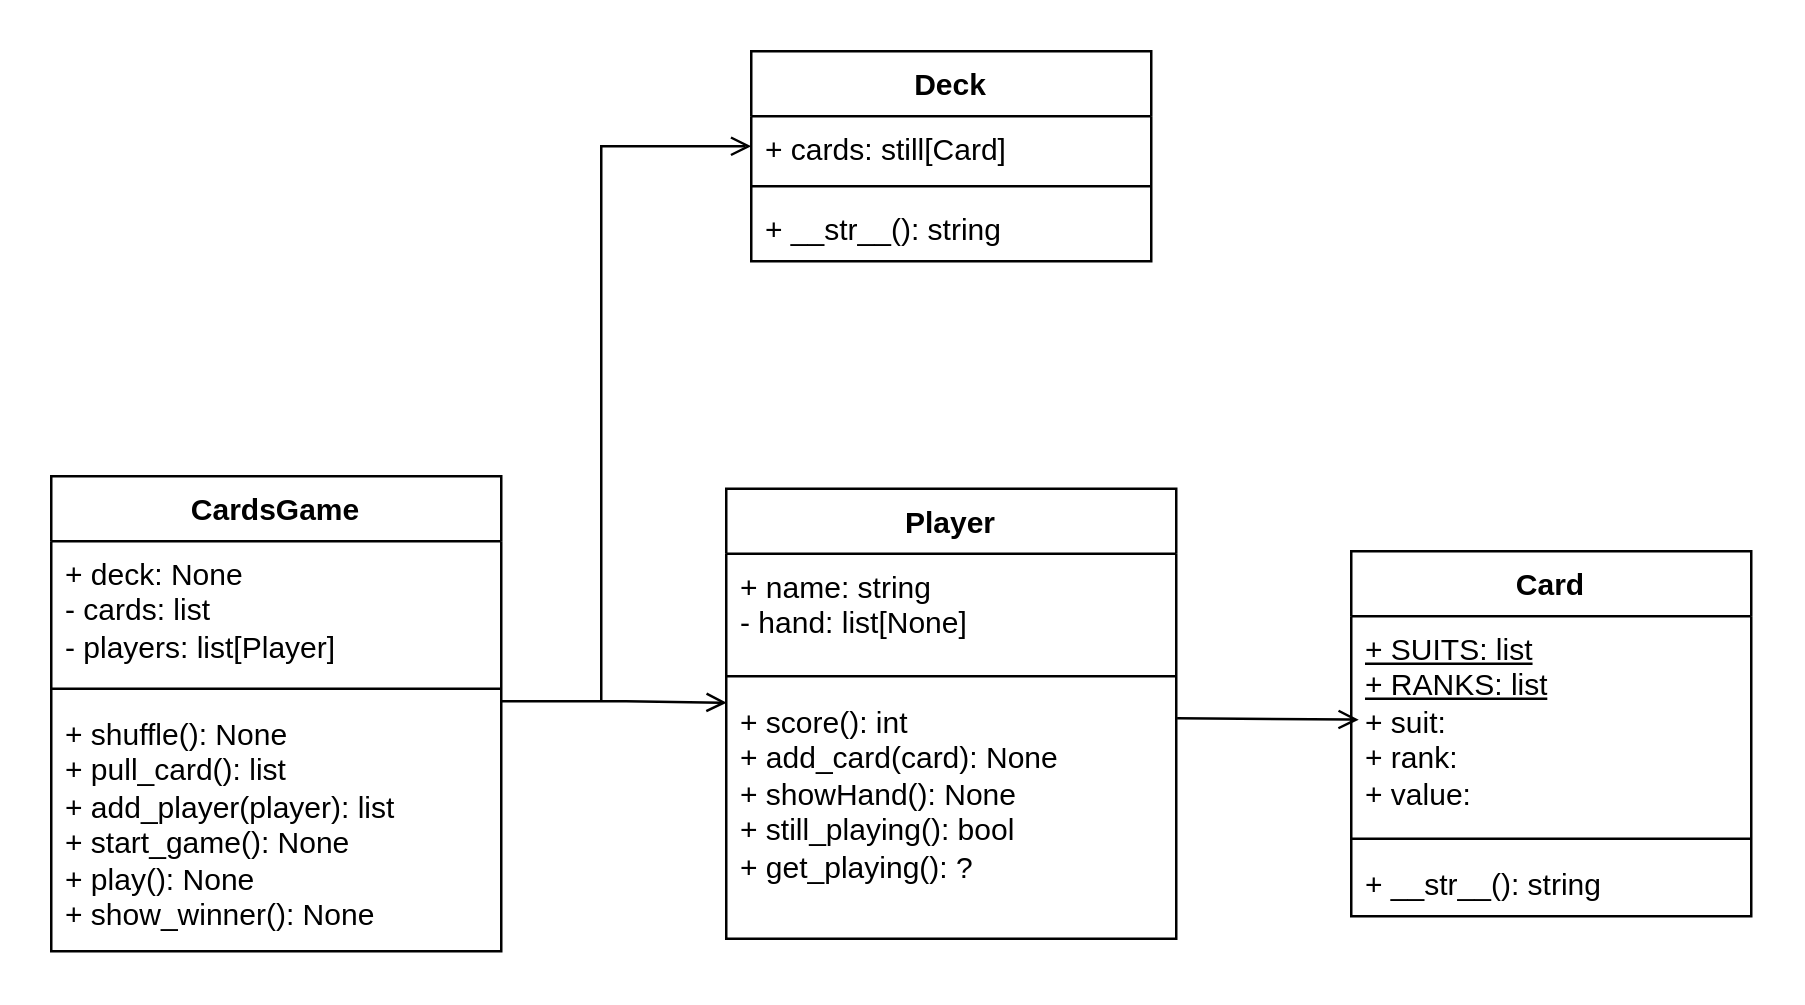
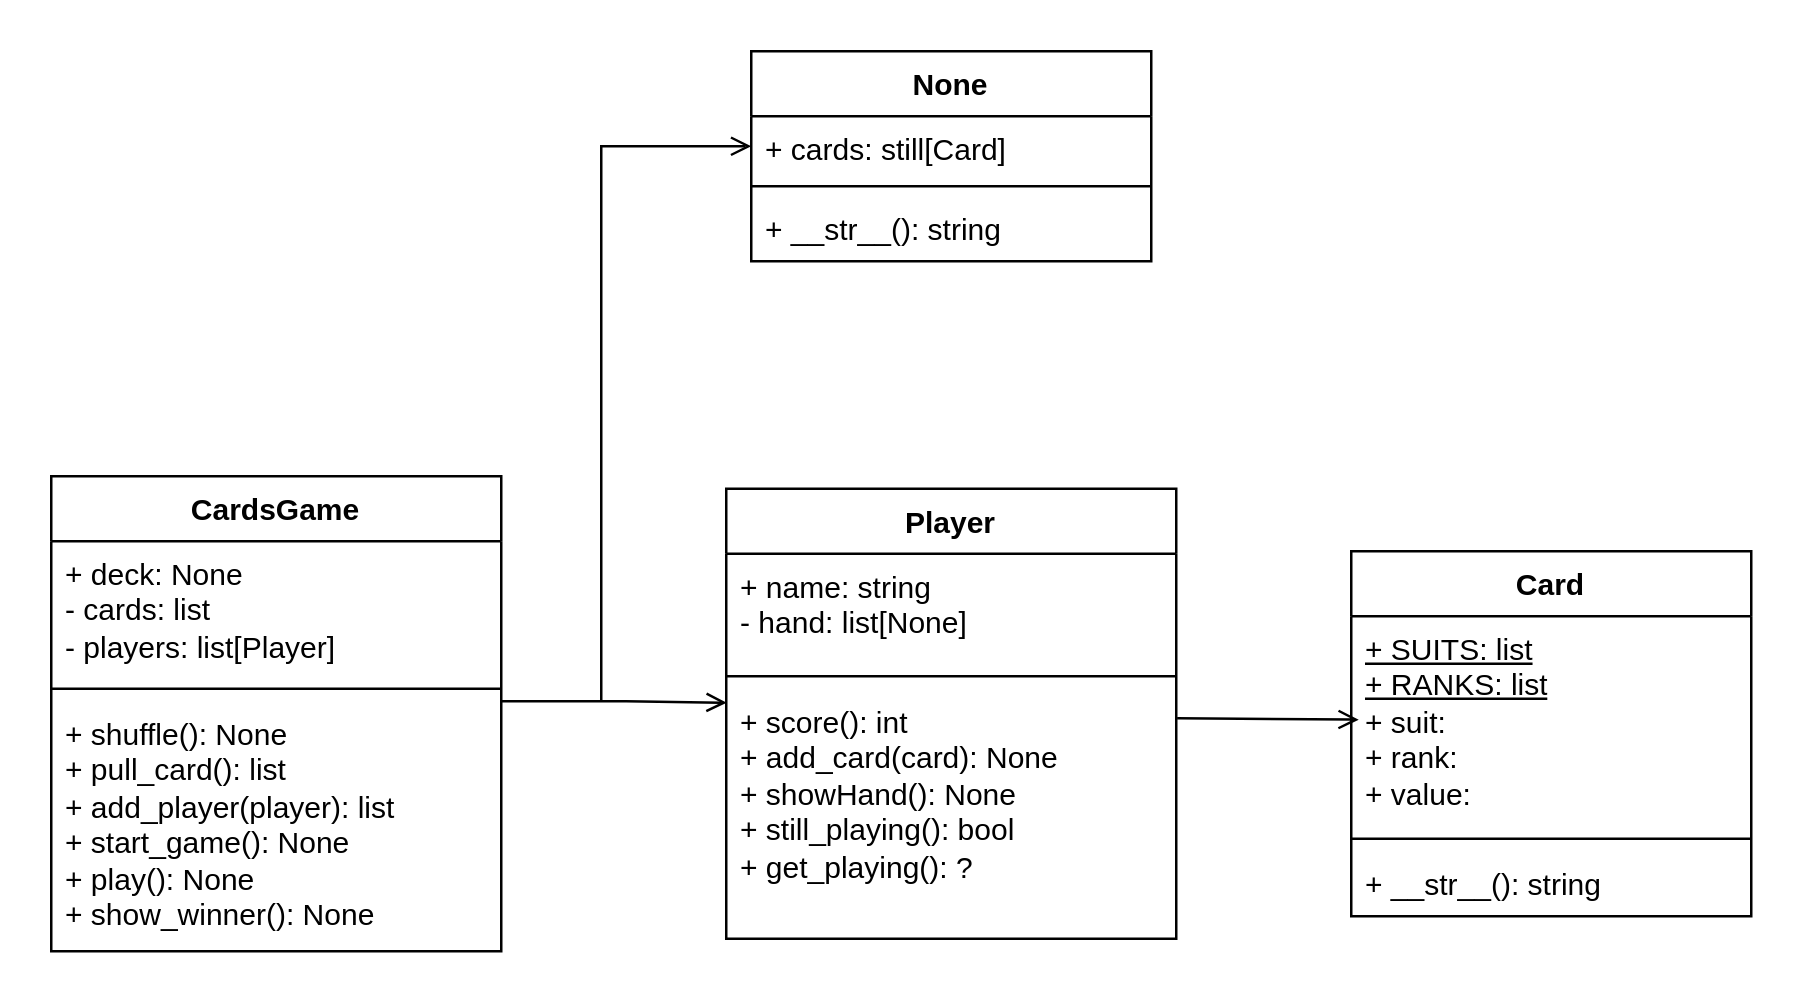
node "Deck": label "Deck" -> "None"
